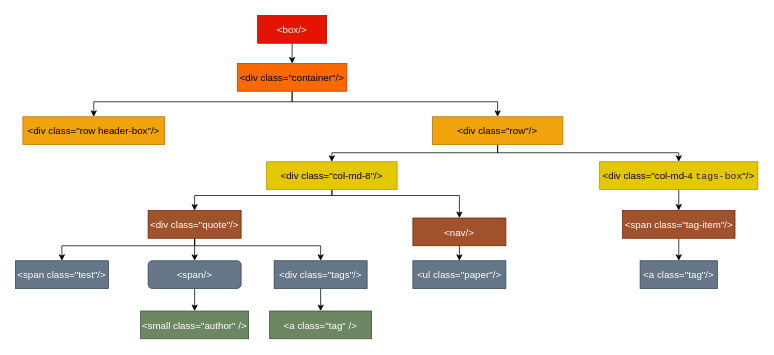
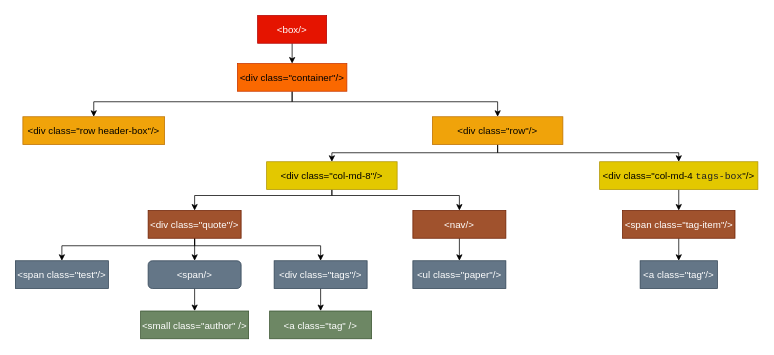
node "<nav/>": moved (459, 232) -> (459, 224)
